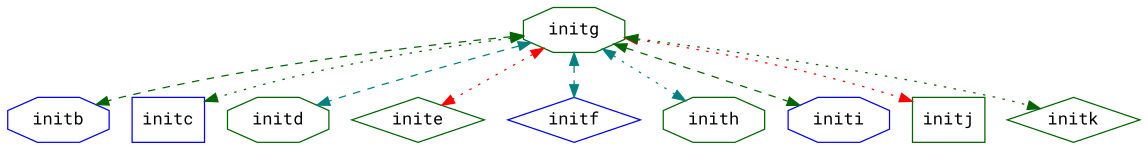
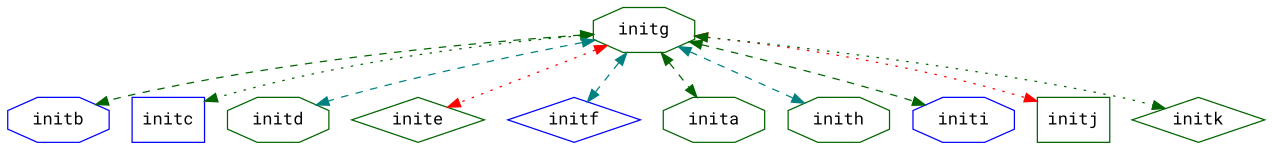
edge "initg" -- "inith": style dotted -> dashed
node "inita": added
